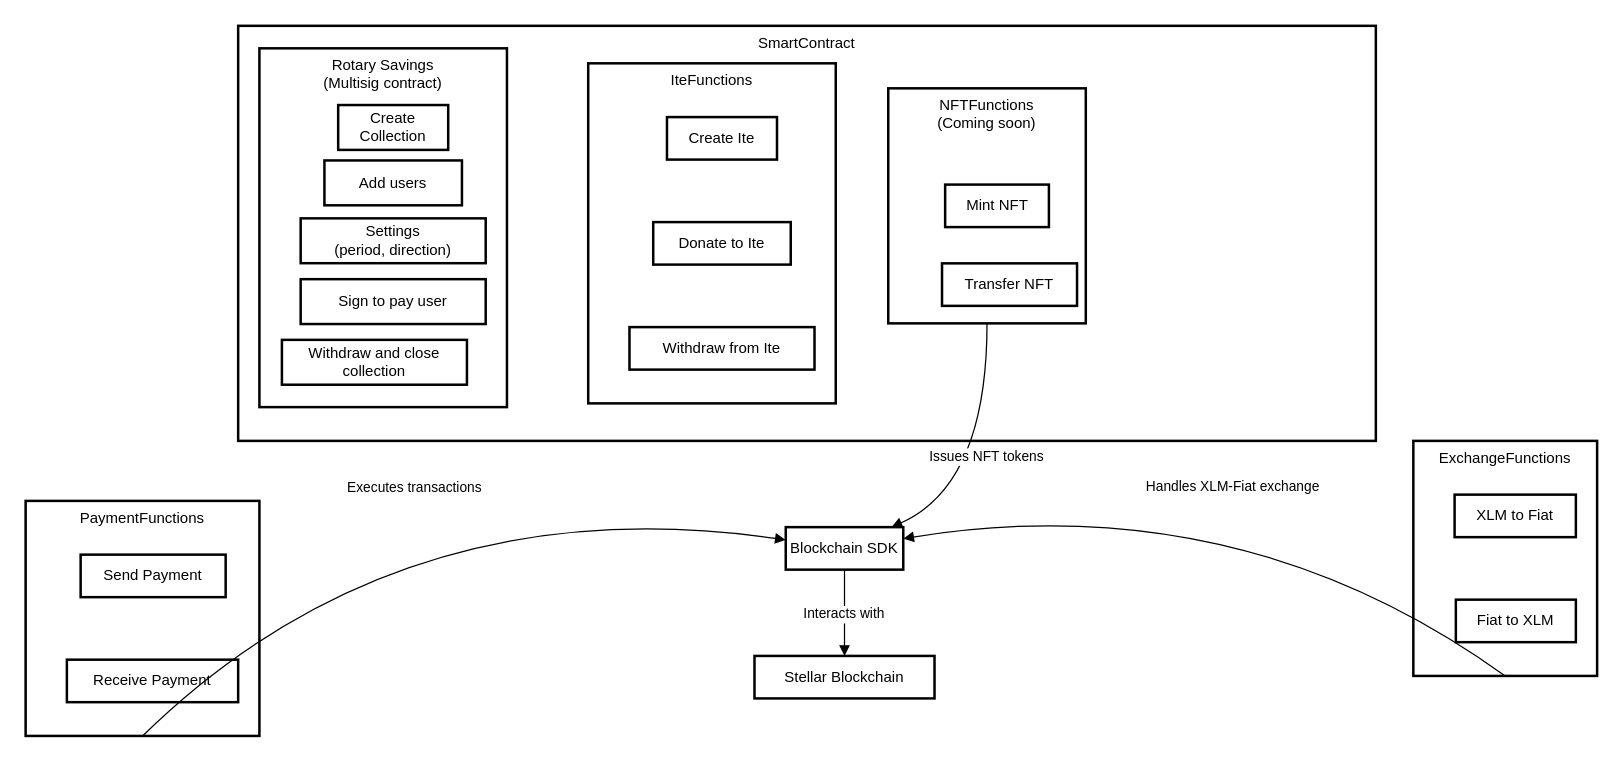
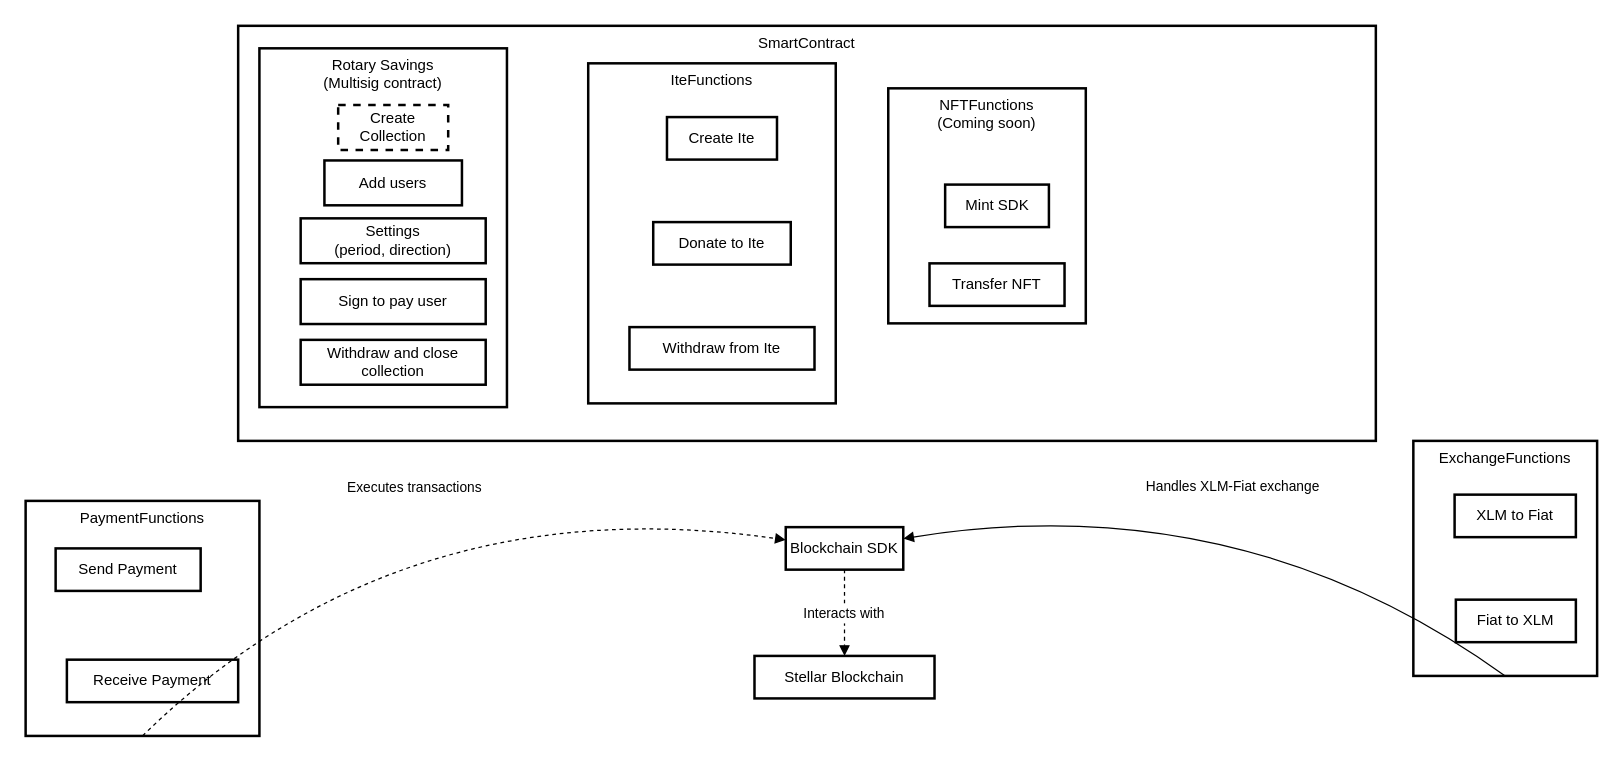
node "Create Collection": style solid -> dashed
node "Mint NFT": label "Mint NFT" -> "Mint SDK"
node "Transfer NFT": moved (1009, 284) -> (997, 284)
node "Withdraw and close collection": moved (374, 362) -> (393, 362)
edge "NFTFunctions (Coming soon)" -> "Blockchain SDK": removed, label "Issues NFT tokens"
edge "PaymentFunctions" -> "Blockchain SDK": style solid -> dashed
node "Send Payment": moved (153, 576) -> (128, 569)
edge "Blockchain SDK" -> "Stellar Blockchain": style solid -> dashed
